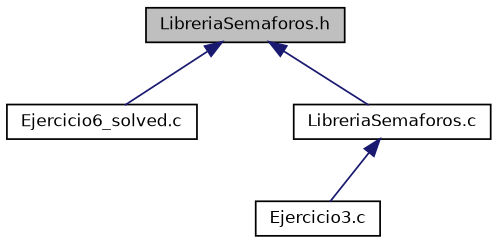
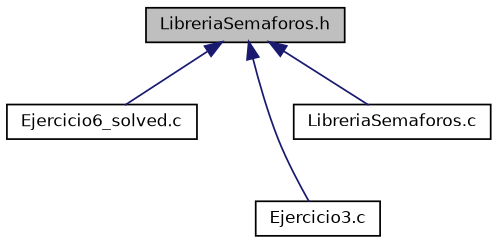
edge "Ejercicio3.c" -> "LibreriaSemaforos.c": now "Ejercicio3.c" -> "LibreriaSemaforos.h"
